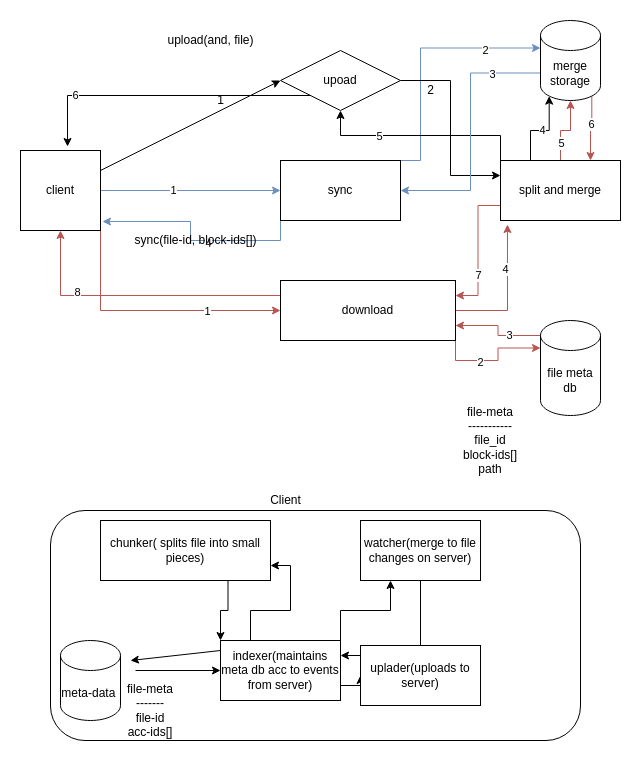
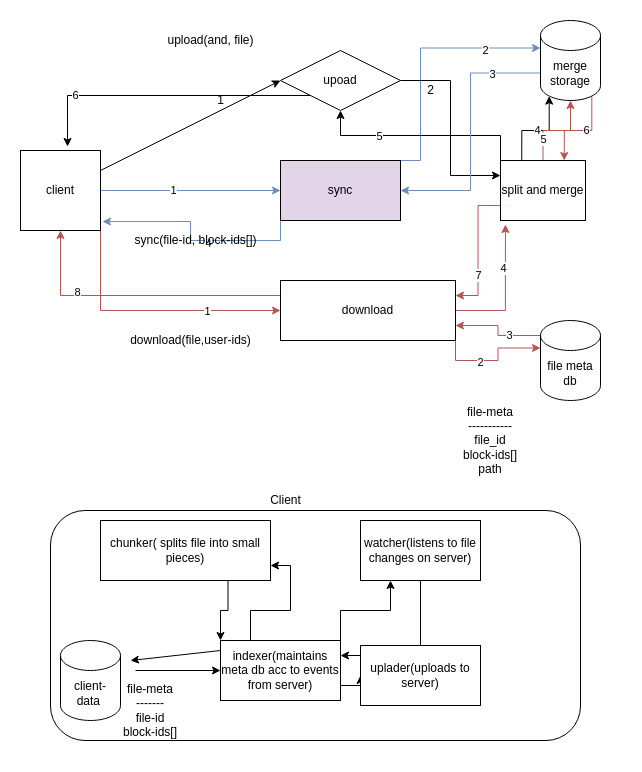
node "sync": fillcolor #ffffff -> #e1d5e7
node "split and merge": size 120x60 -> 85x60
node "download(file,user-ids)": added
node "file meta db": size 60x95 -> 60x80
node "watcher(merge to file changes on server)": label "watcher(merge to file changes on server)" -> "watcher(listens to file changes on server)"
node "meta-data": label "meta-data" -> "client-data"
node "file-meta ------- file-id acc-ids[]": label "file-meta ------- file-id acc-ids[]" -> "file-meta ------- file-id block-ids[]"
